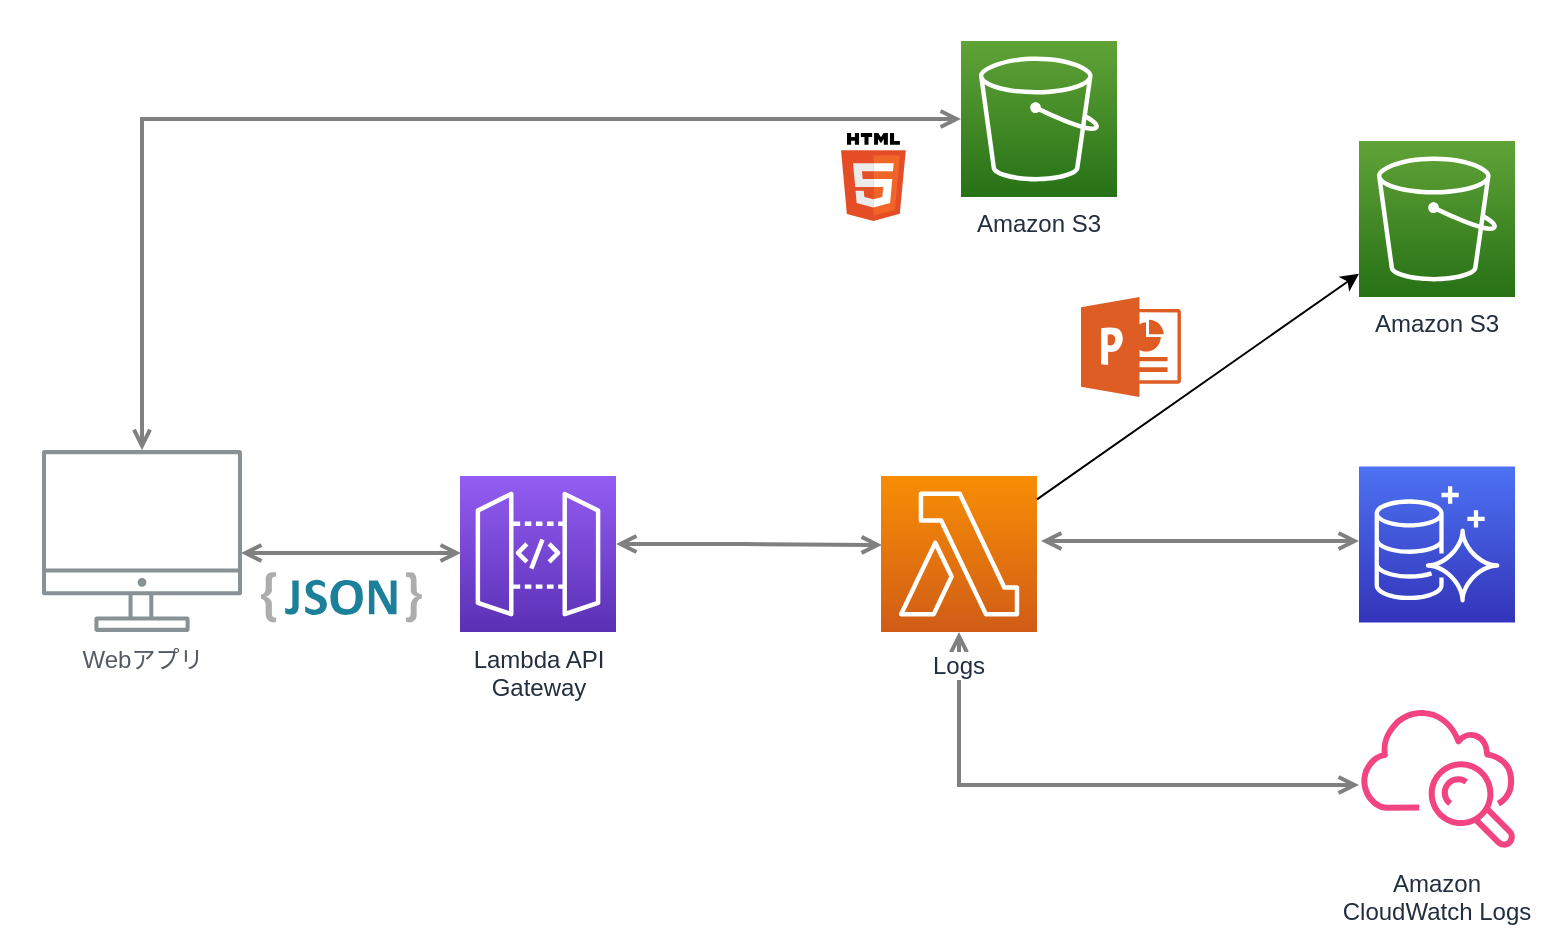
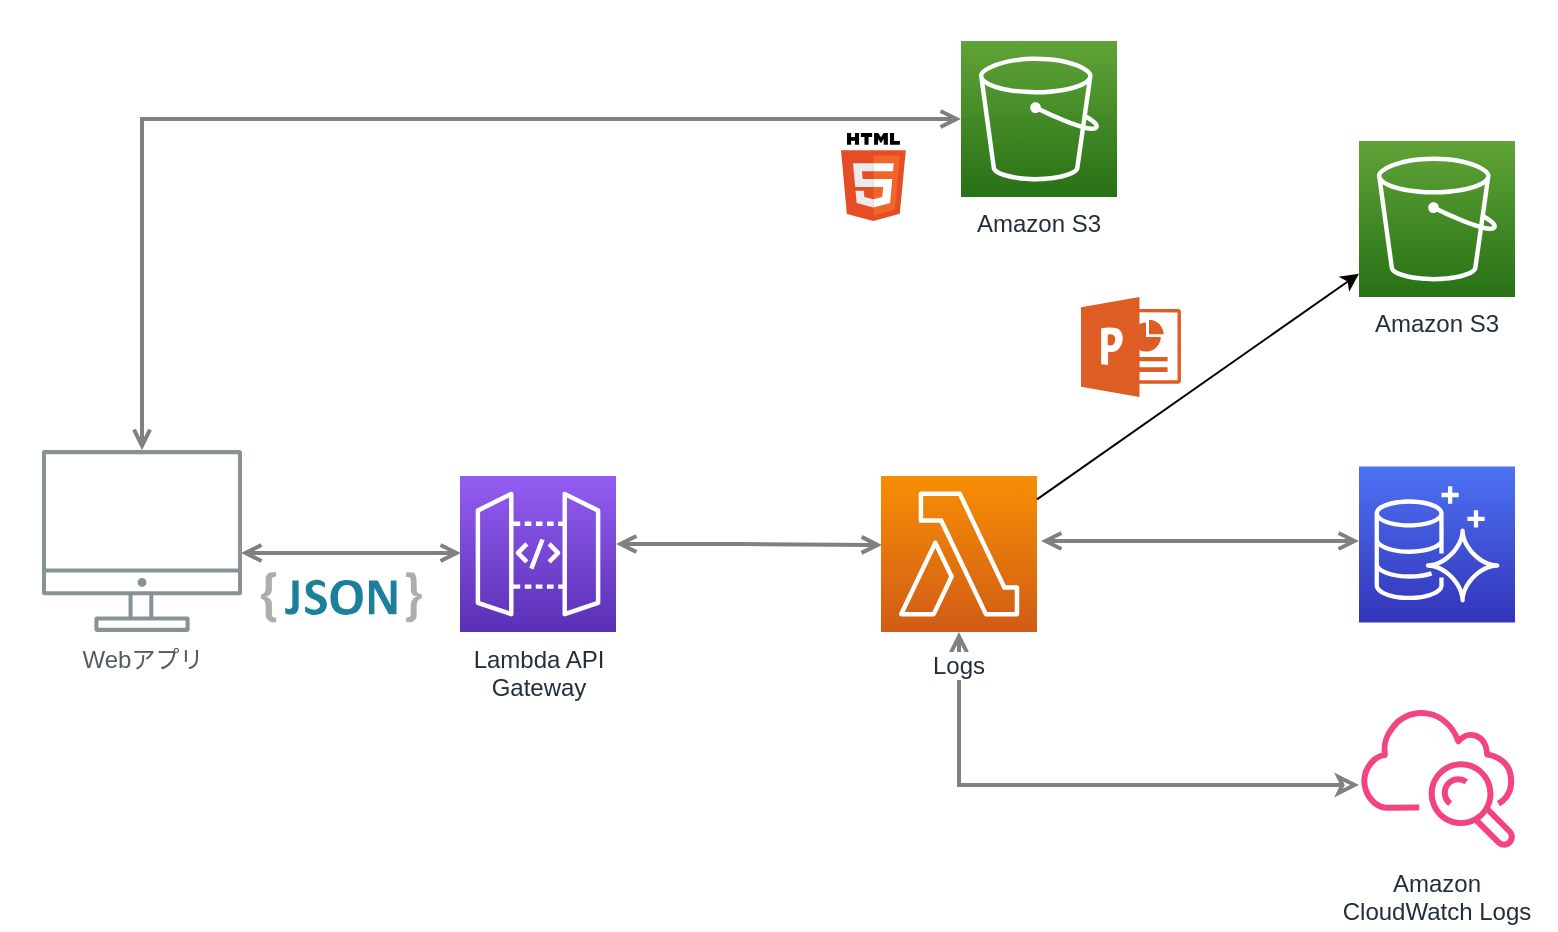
edge "Logs" -- "Amazon CloudWatch Logs": arrowhead open -> classic
